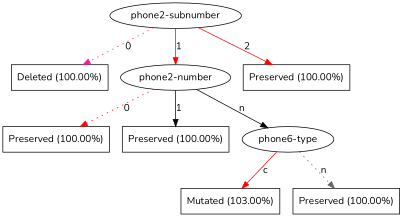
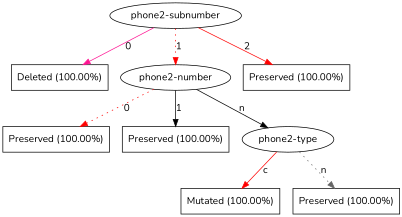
edge "phone2-subnumber" -> "phone2-number": style solid -> dotted
edge "phone2-subnumber" -> "Deleted (100.00%)": style dotted -> solid
node "phone6-type": label "phone6-type" -> "phone2-type"
node "Mutated (103.00%)": label "Mutated (103.00%)" -> "Mutated (100.00%)"
